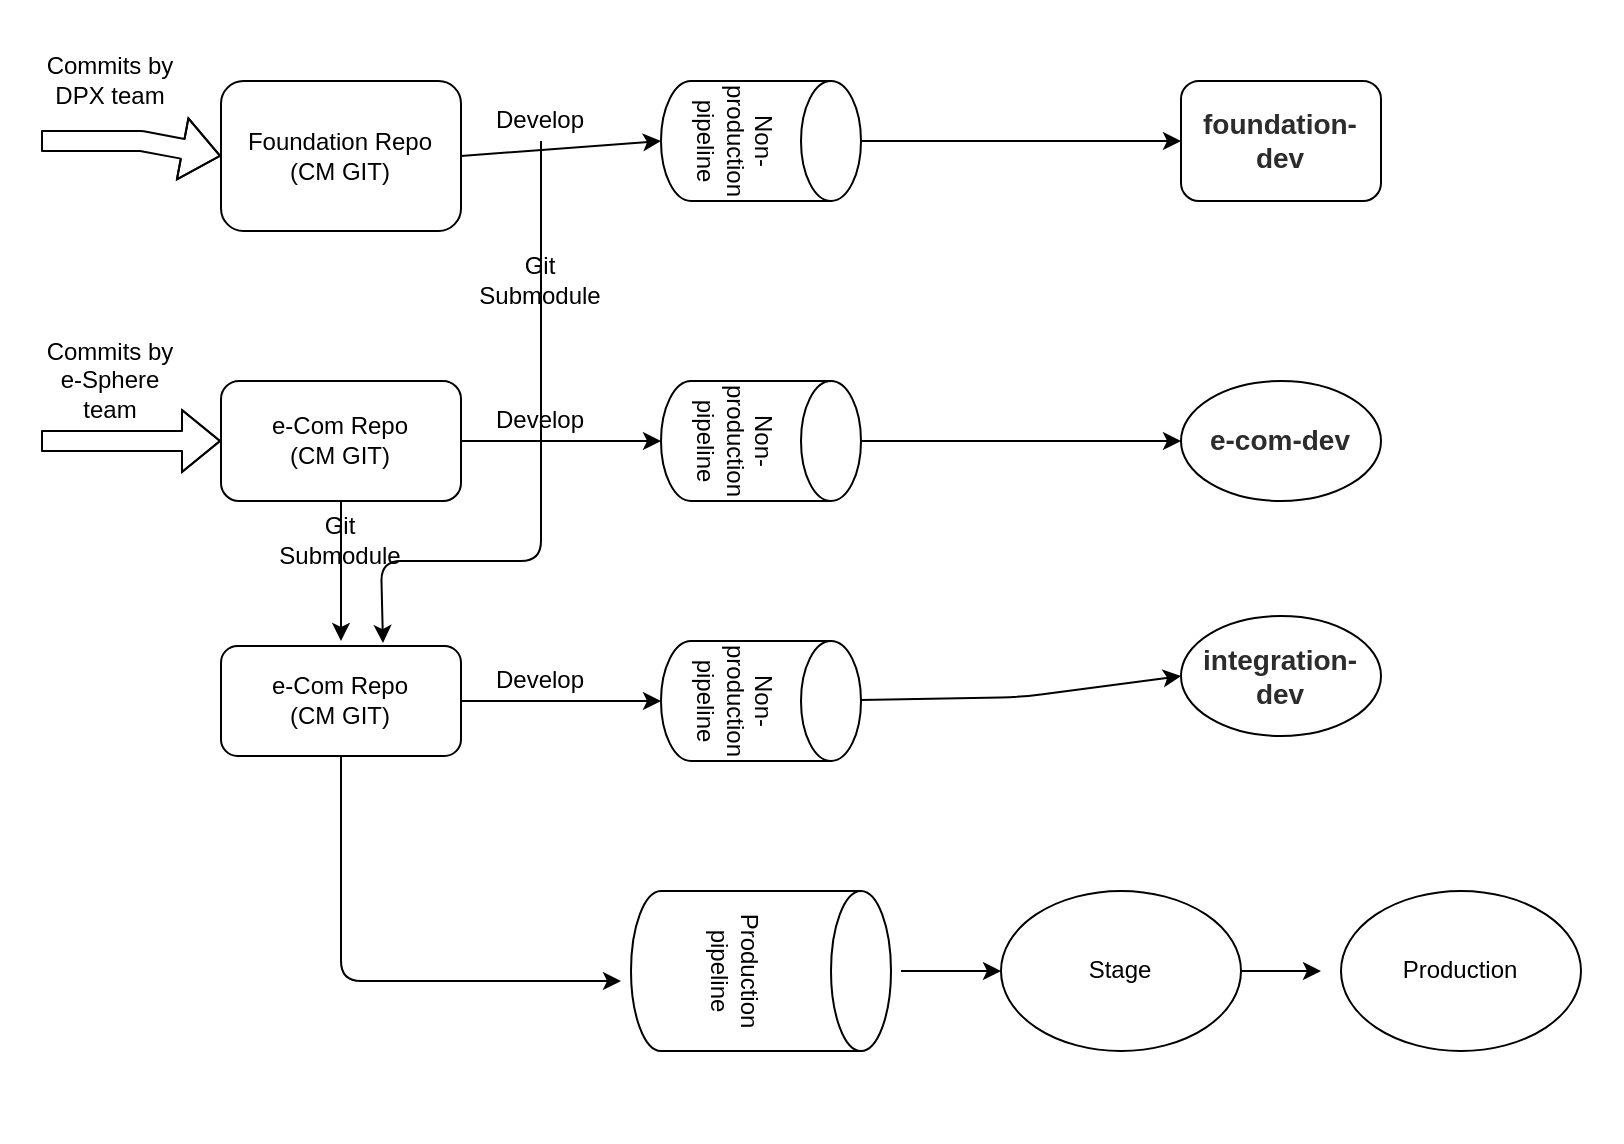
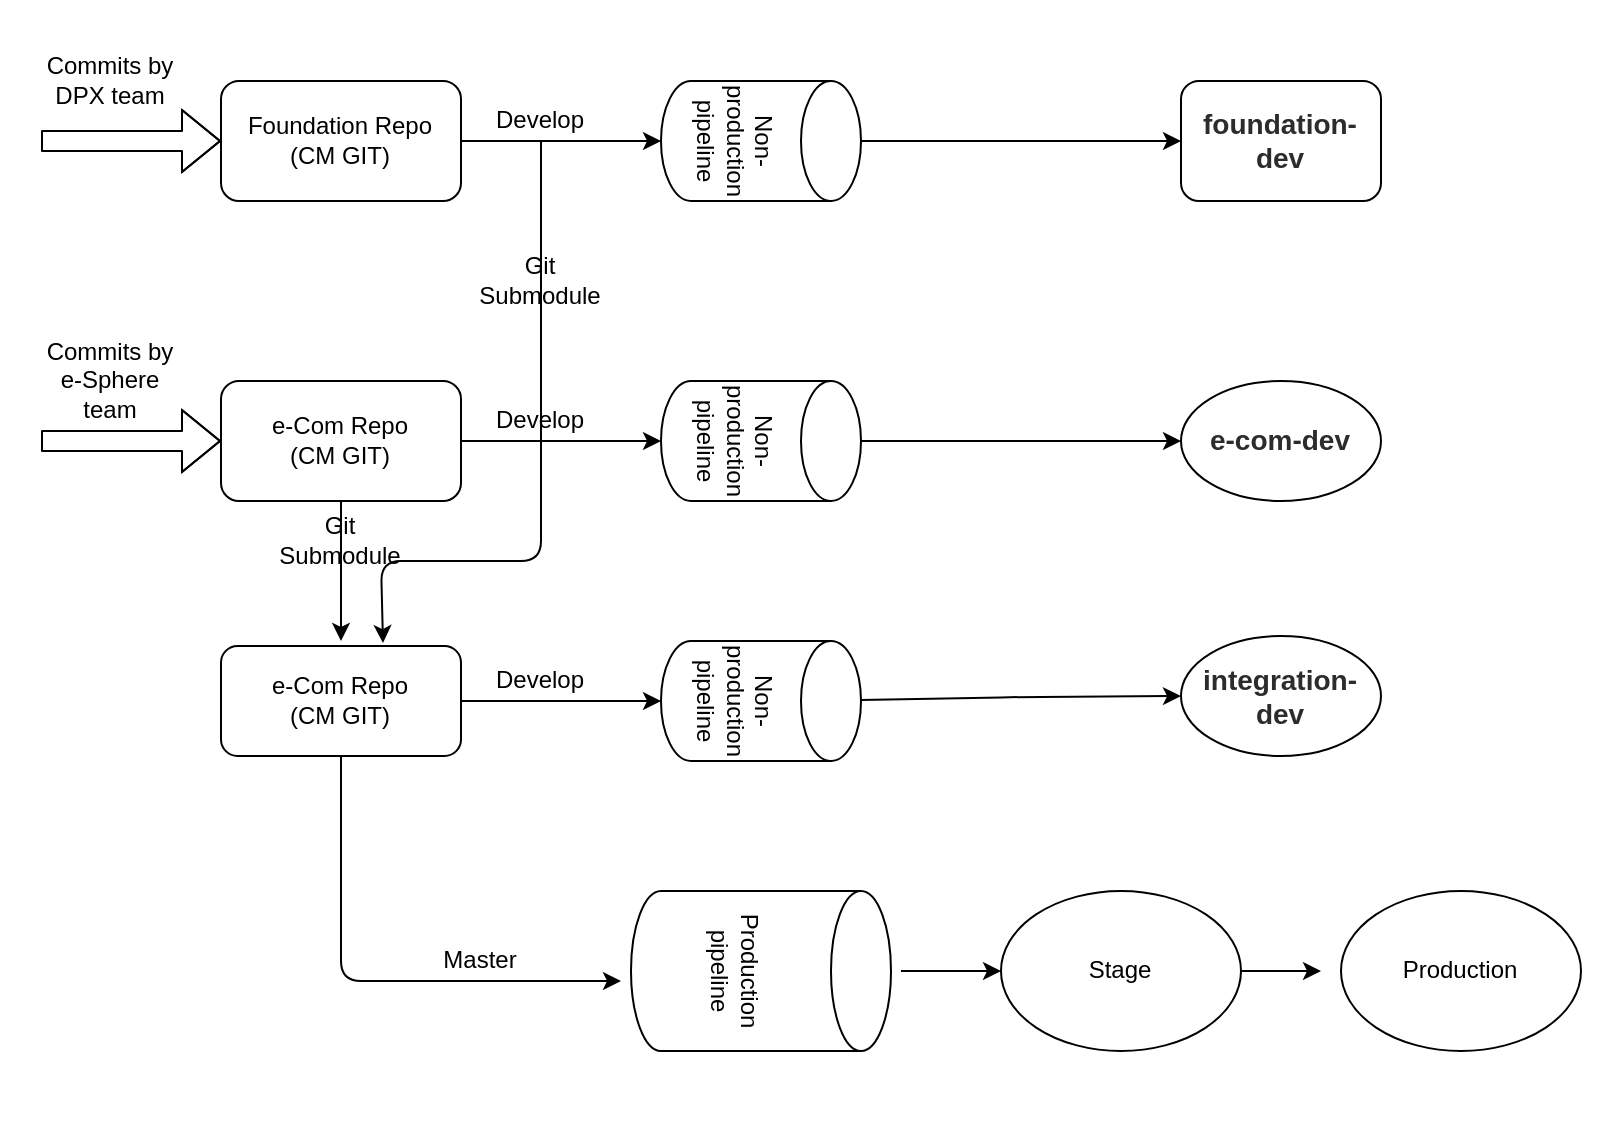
node "Foundation Repo (CM GIT)": size 240x150 -> 240x120
node "integration-dev": moved (1281, 676) -> (1281, 696)
node "Master": added
